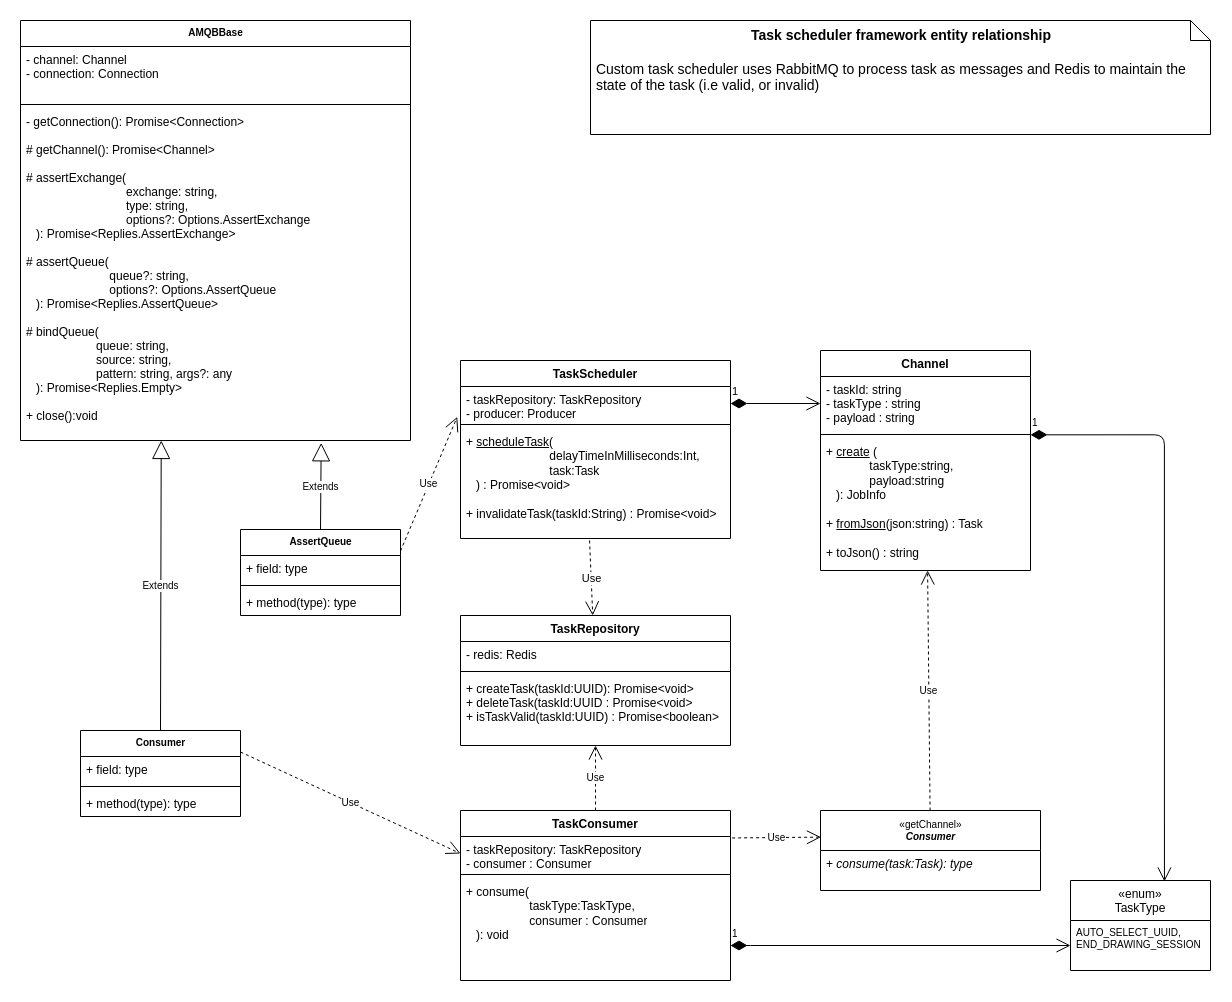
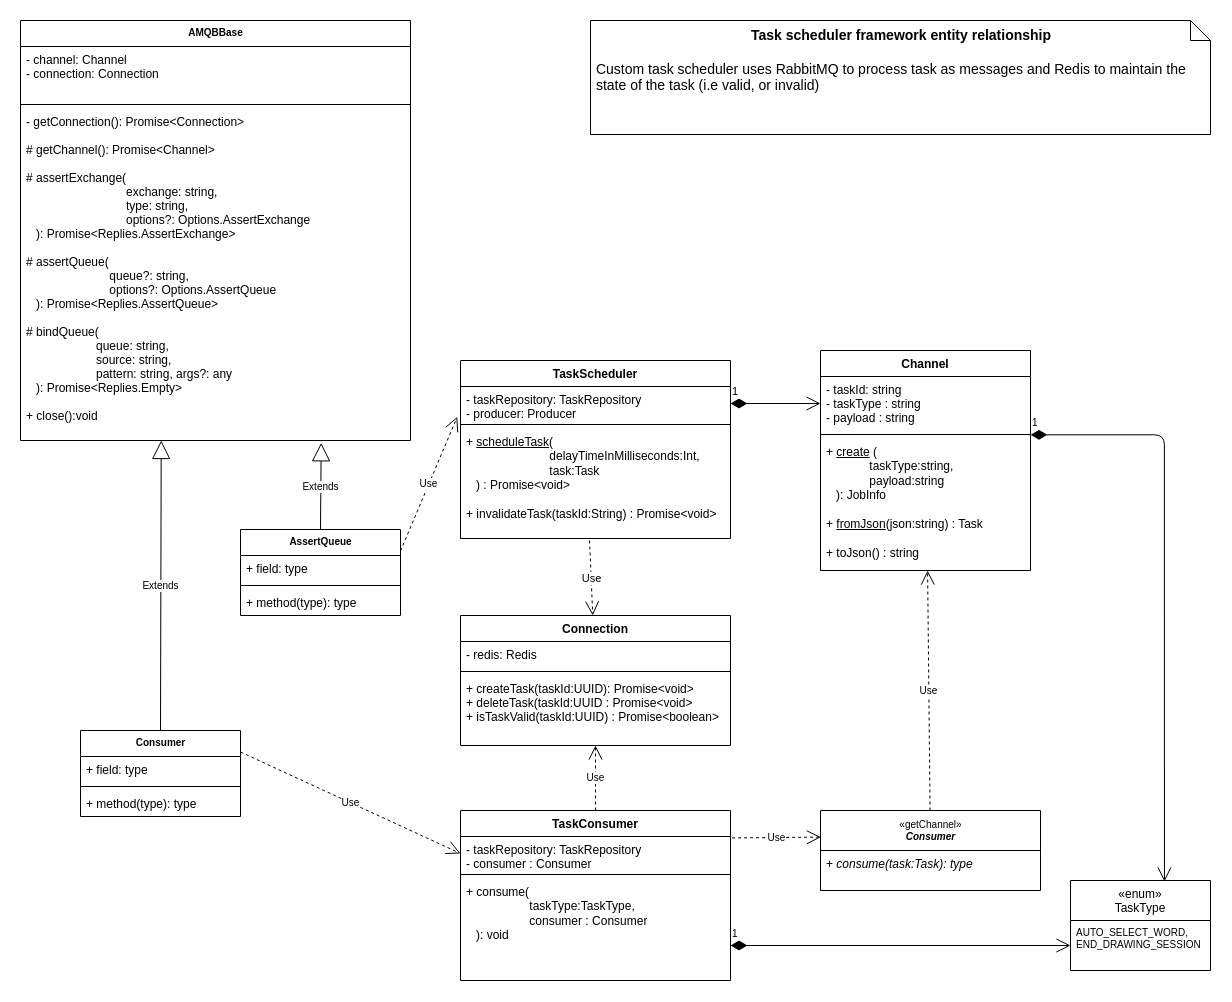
node "TaskRepository": label "TaskRepository" -> "Connection"
node "AUTO_SELECT_UUID, END_DRAWING_SESSION": label "AUTO_SELECT_UUID, END_DRAWING_SESSION" -> "AUTO_SELECT_WORD, END_DRAWING_SESSION"
